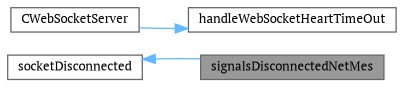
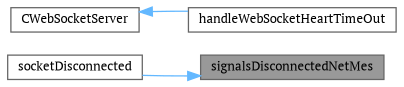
edge "CWebSocketServer" -> "handleWebSocketHeartTimeOut": reversed
edge "signalsDisconnectedNetMes" -> "socketDisconnected": reversed
